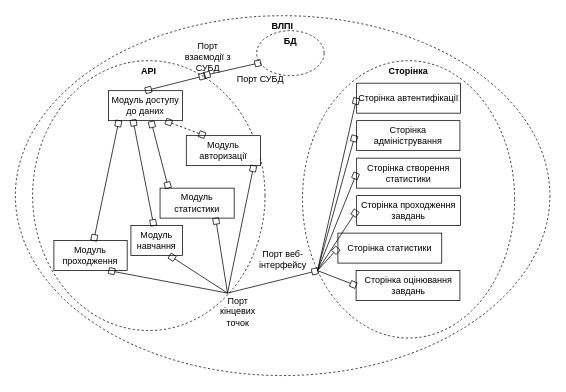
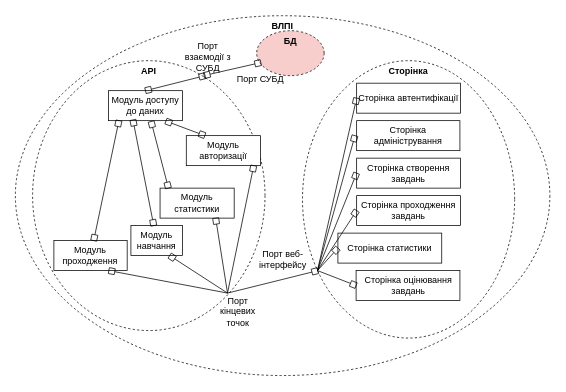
node "БД": fillcolor #ffffff -> #f8cecc
edge "Модуль доступу до даних" -- "Модуль авторизації": style dashed -> solid
node "Сторінка створення статистики": label "Сторінка створення статистики" -> "Сторінка створення завдань"
